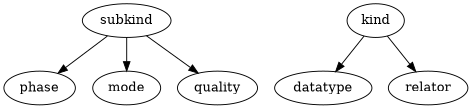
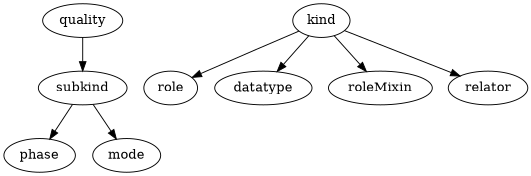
edge "subkind" -> "quality": reversed
node "role": added
node "roleMixin": added
